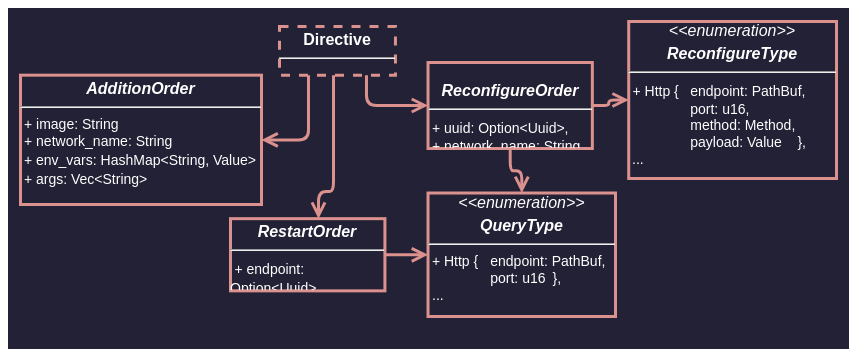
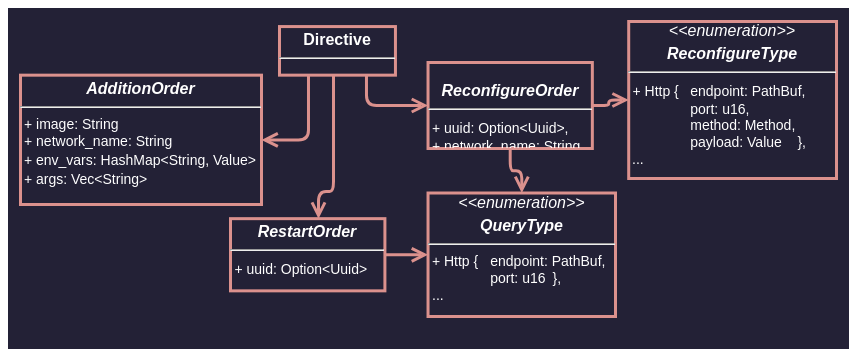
node "Directive": style dashed -> solid
node "RestartOrder + endpoint: Option<Uuid>": label "RestartOrder + endpoint: Option<Uuid>" -> "RestartOrder + uuid: Option<Uuid>"
